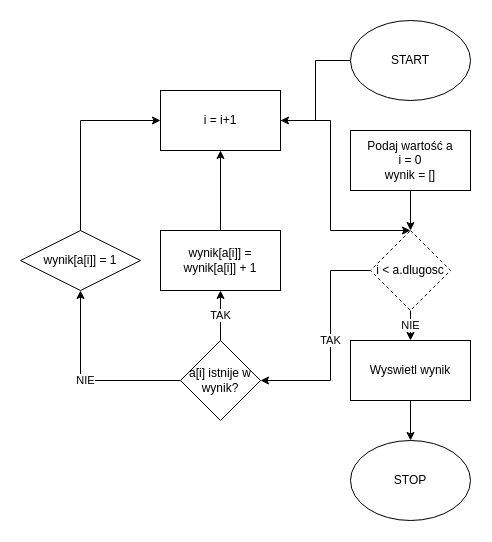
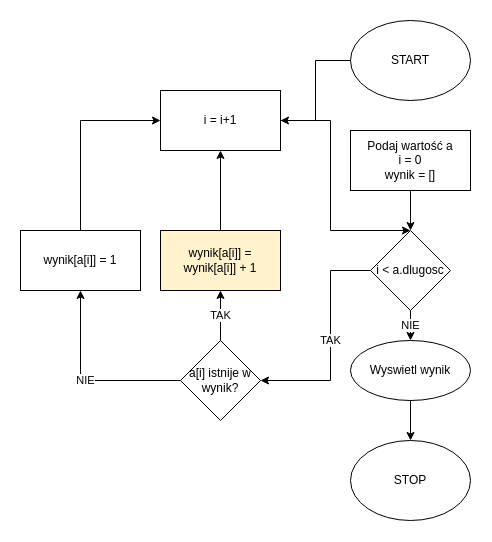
node "wynik[a[i]] = 1": shape diamond -> rectangle
node "wynik[a[i]] = wynik[a[i]] + 1": fillcolor #ffffff -> #fff2cc
node "i < a.dlugosc": style dashed -> solid
node "Wyswietl wynik": shape rectangle -> ellipse
